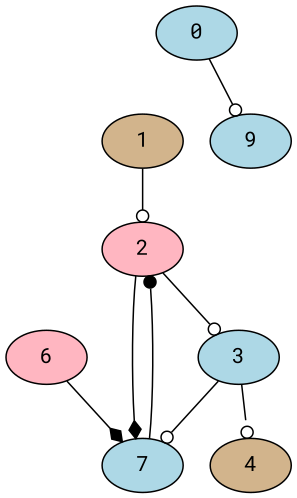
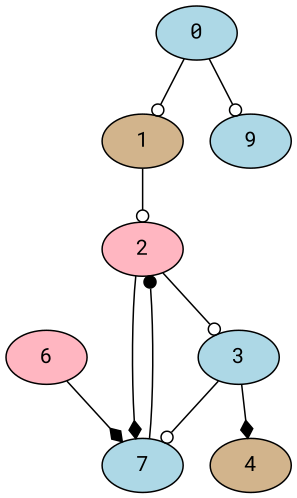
edge "0" -> "1": added
edge "3" -> "4": arrowhead odot -> diamond
